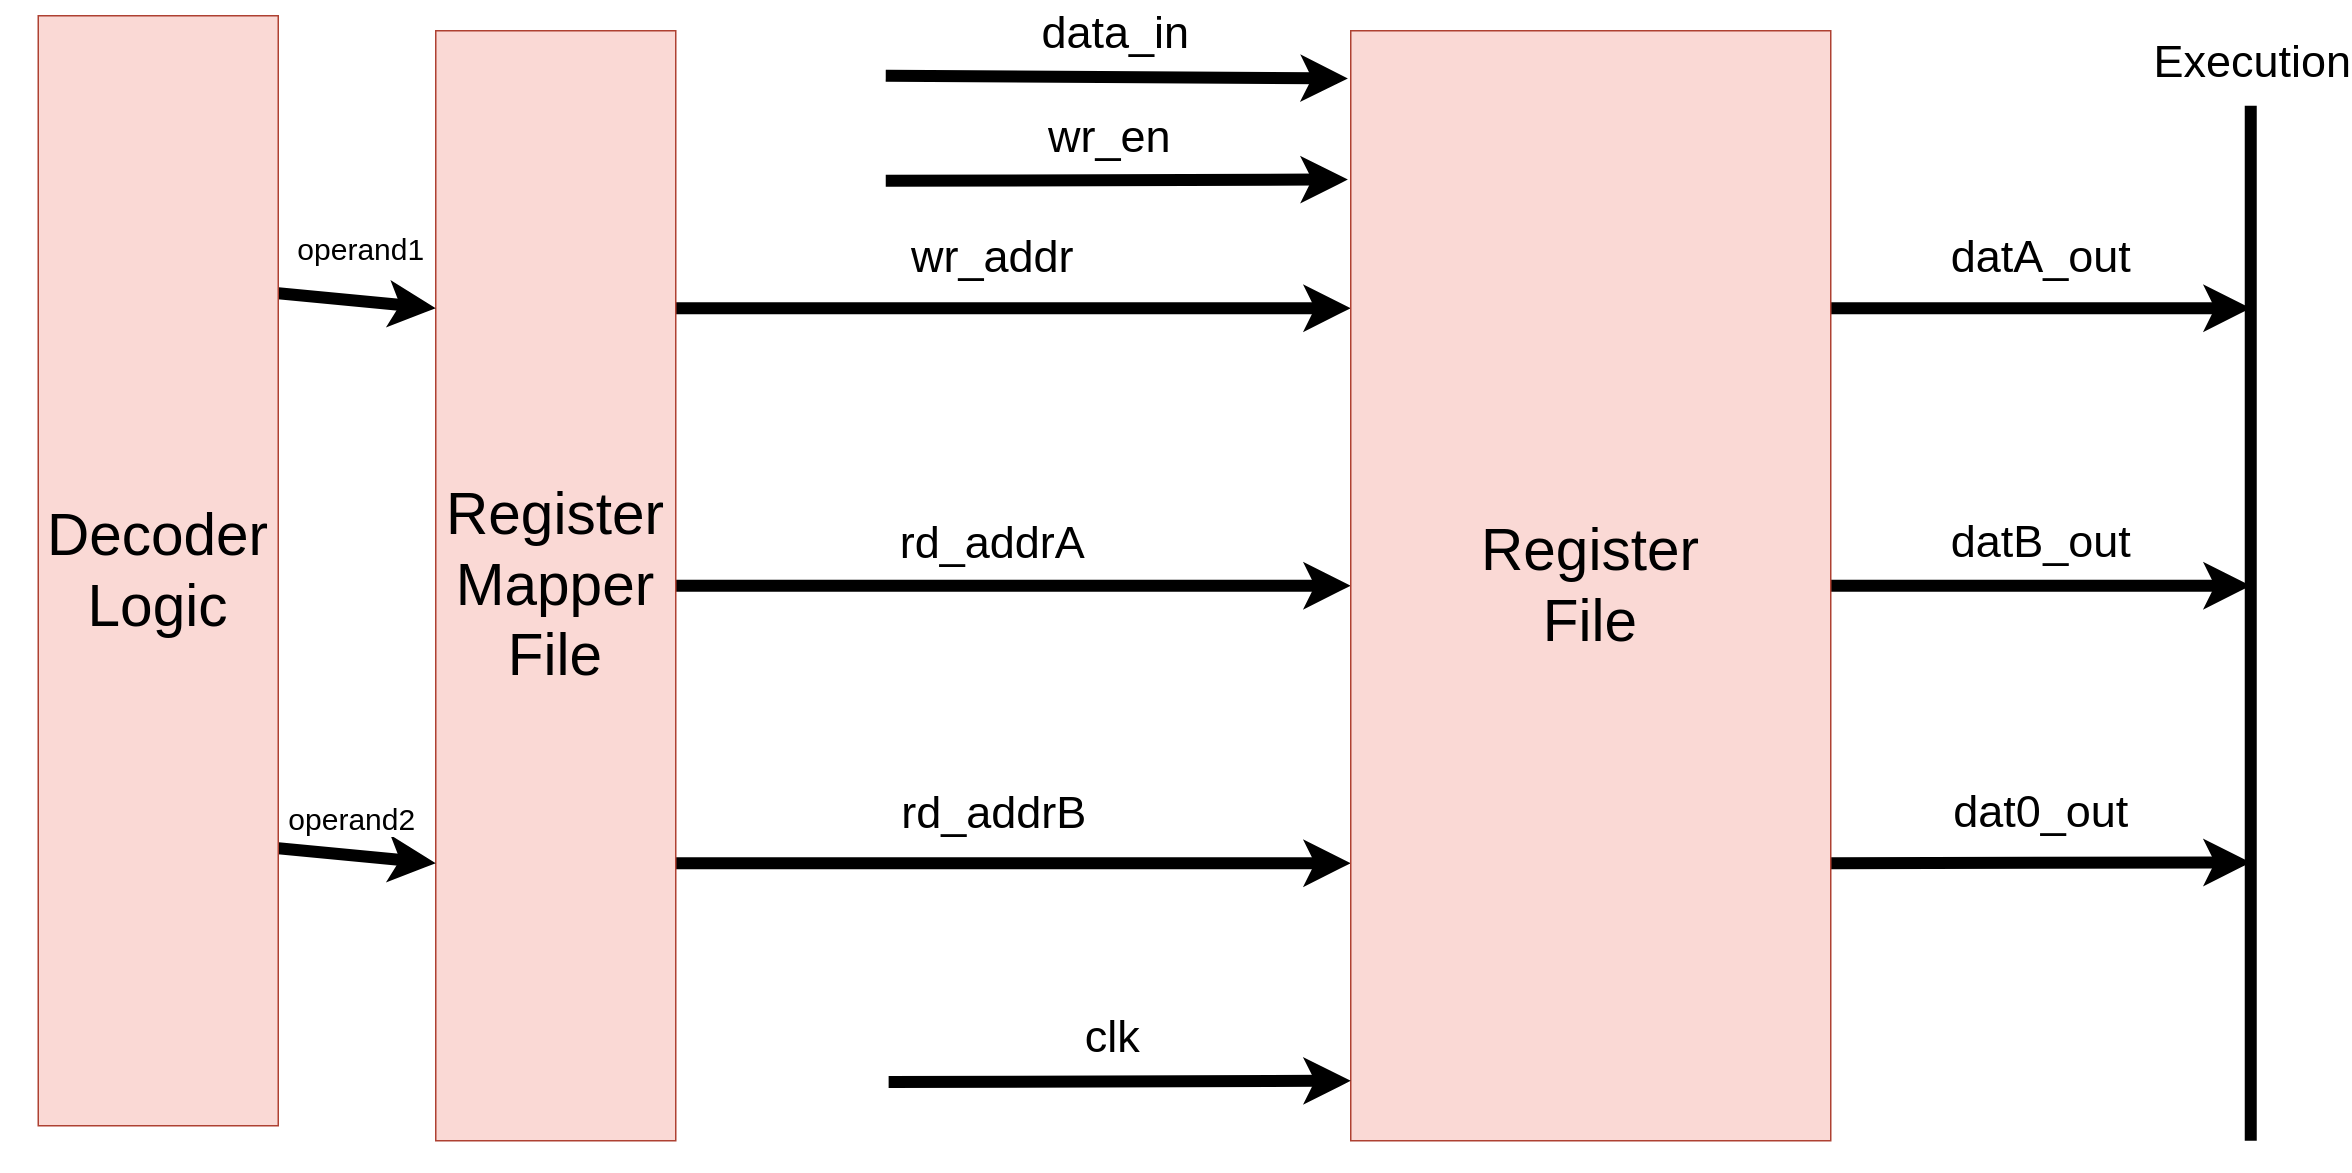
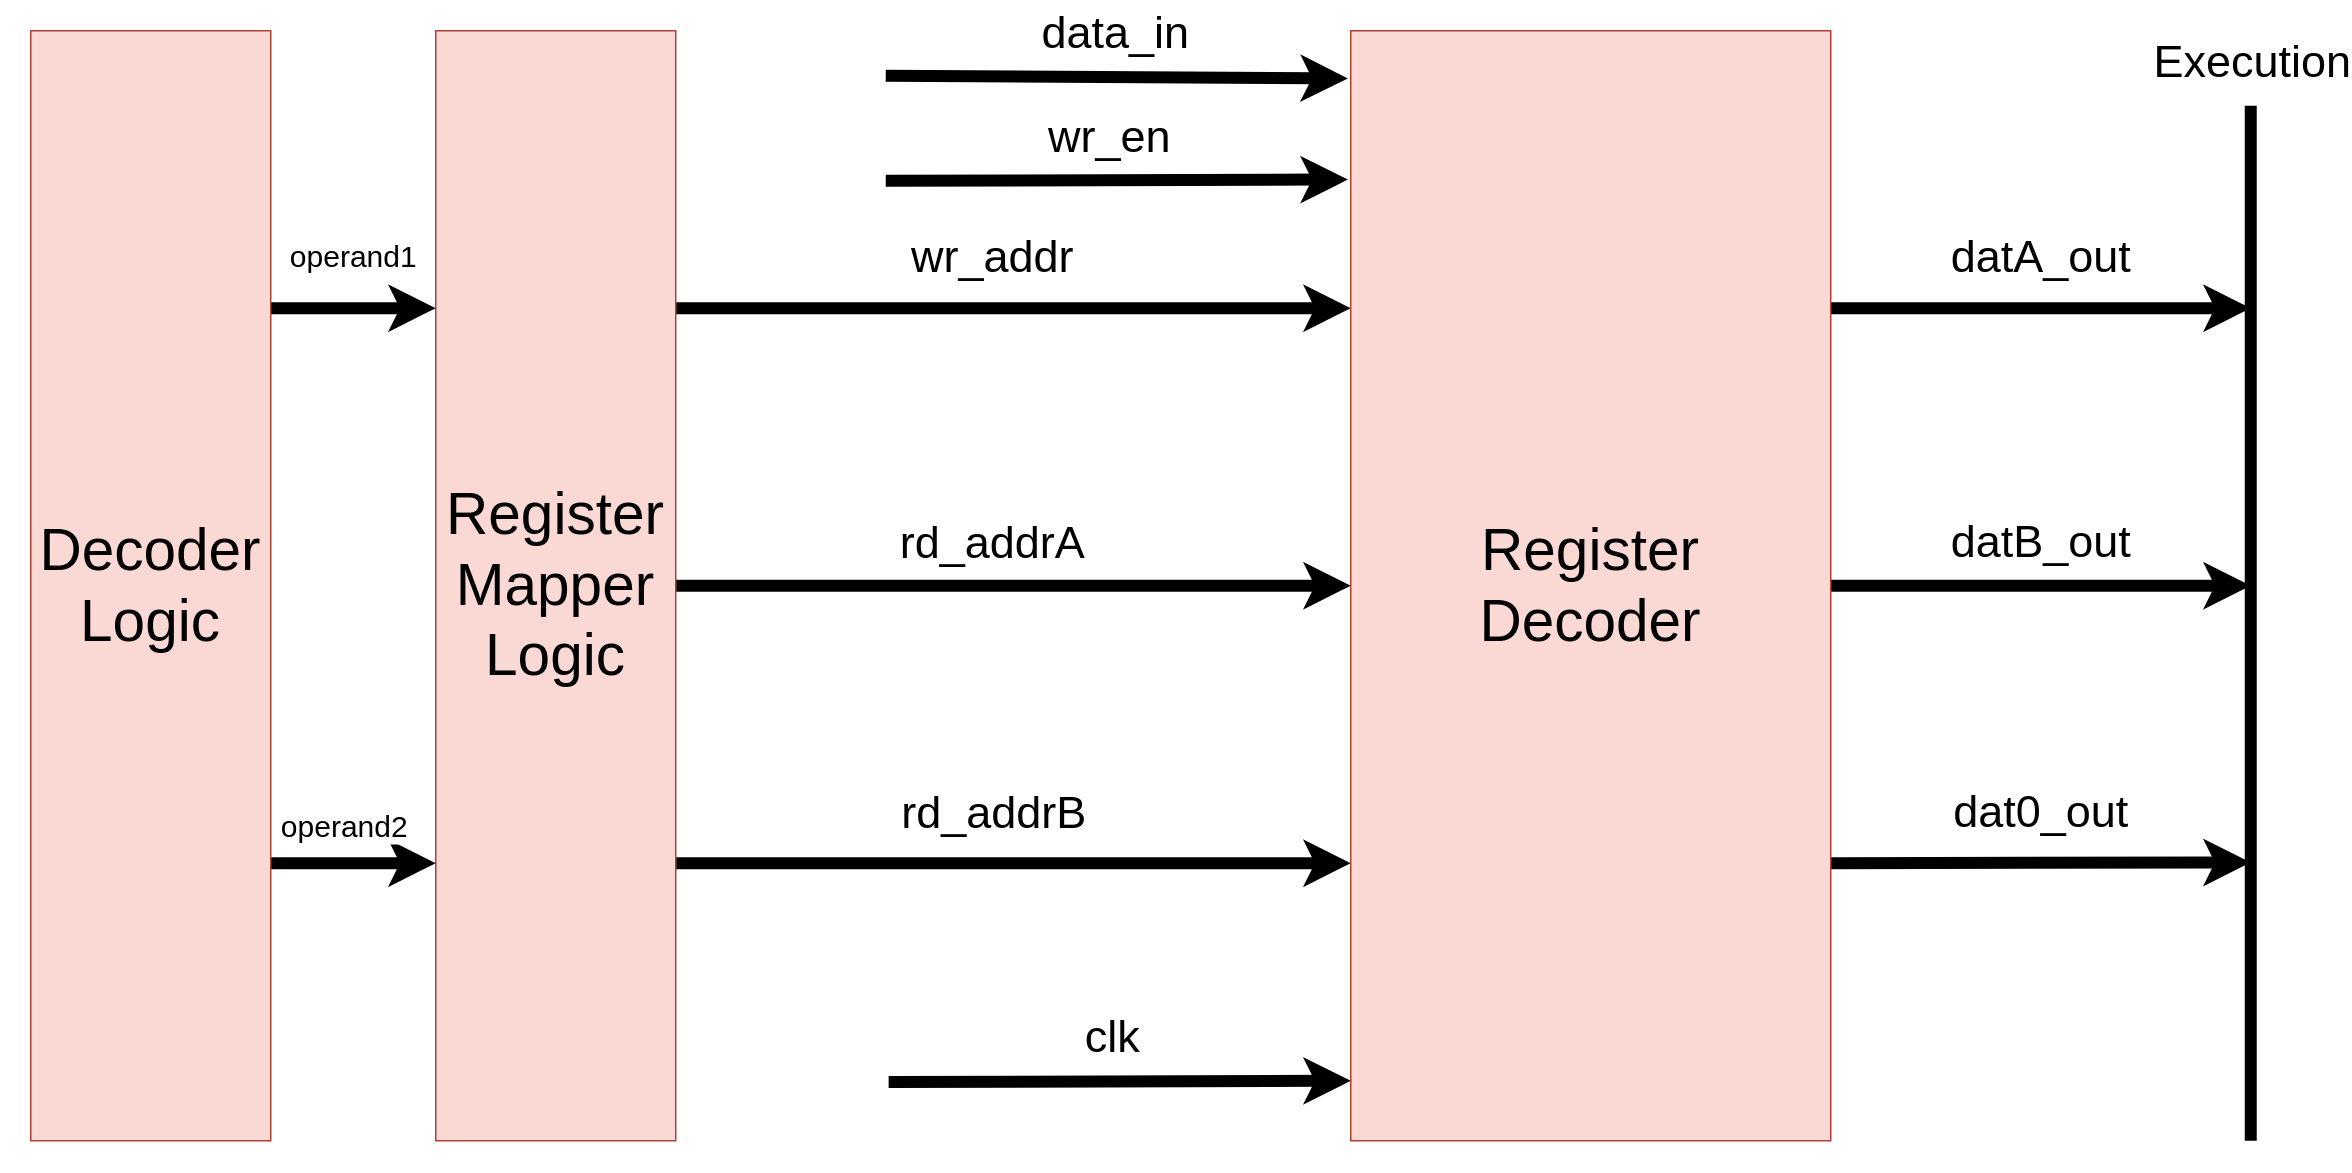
node "Decoder Logic": moved (158, 571) -> (151, 586)
node "Register Mapper File": label "Register Mapper File" -> "Register Mapper Logic"
node "Register File": label "Register File" -> "Register Decoder"
